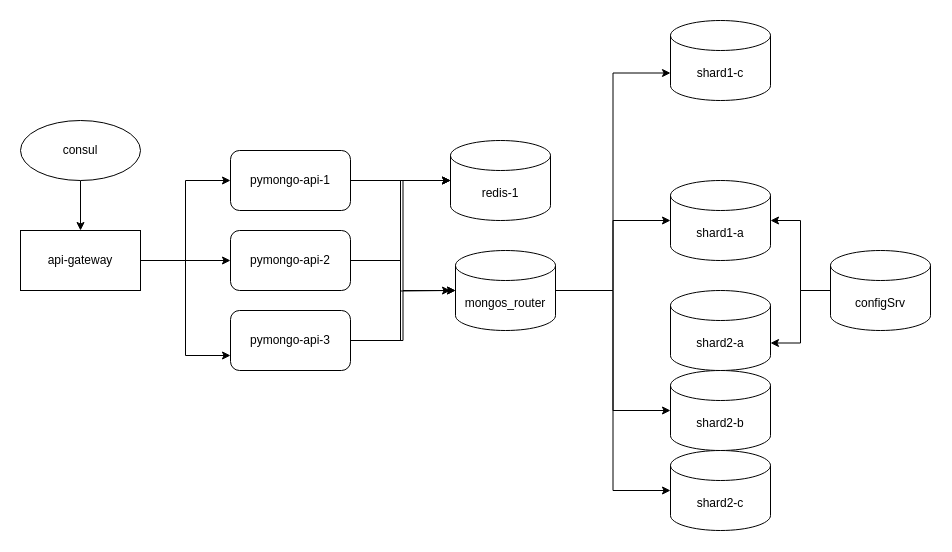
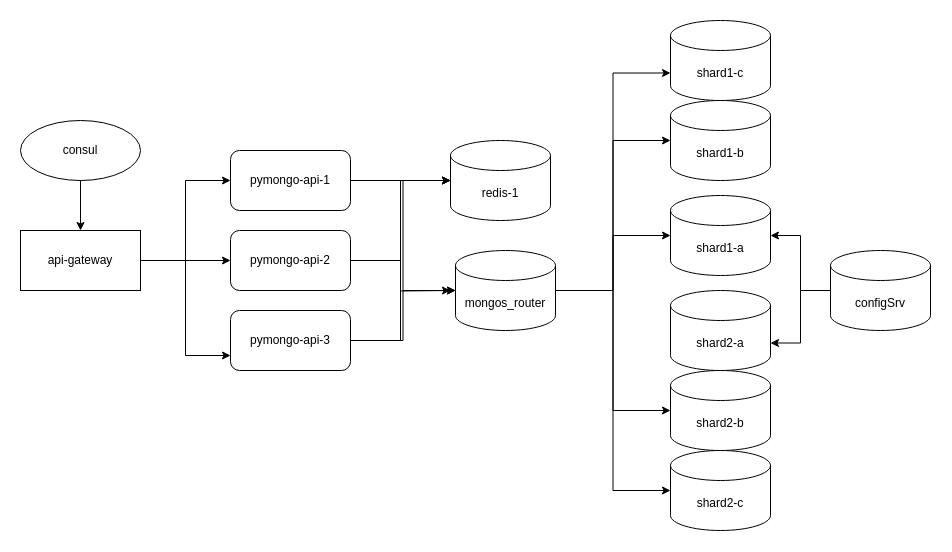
edge "mongos_router" -> "shard1-b": added
node "shard1-b": added
node "shard1-a": moved (721, 221) -> (721, 236)
